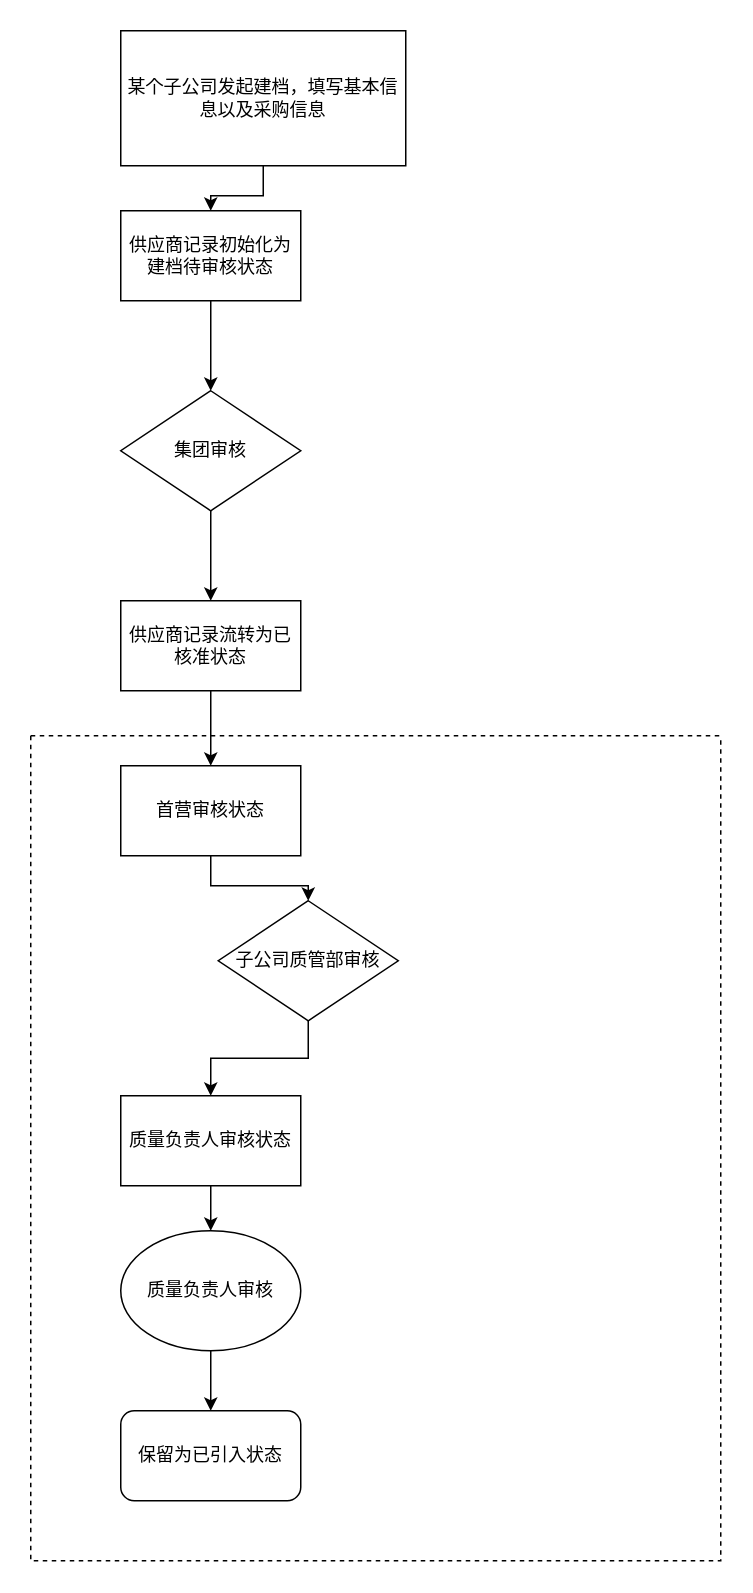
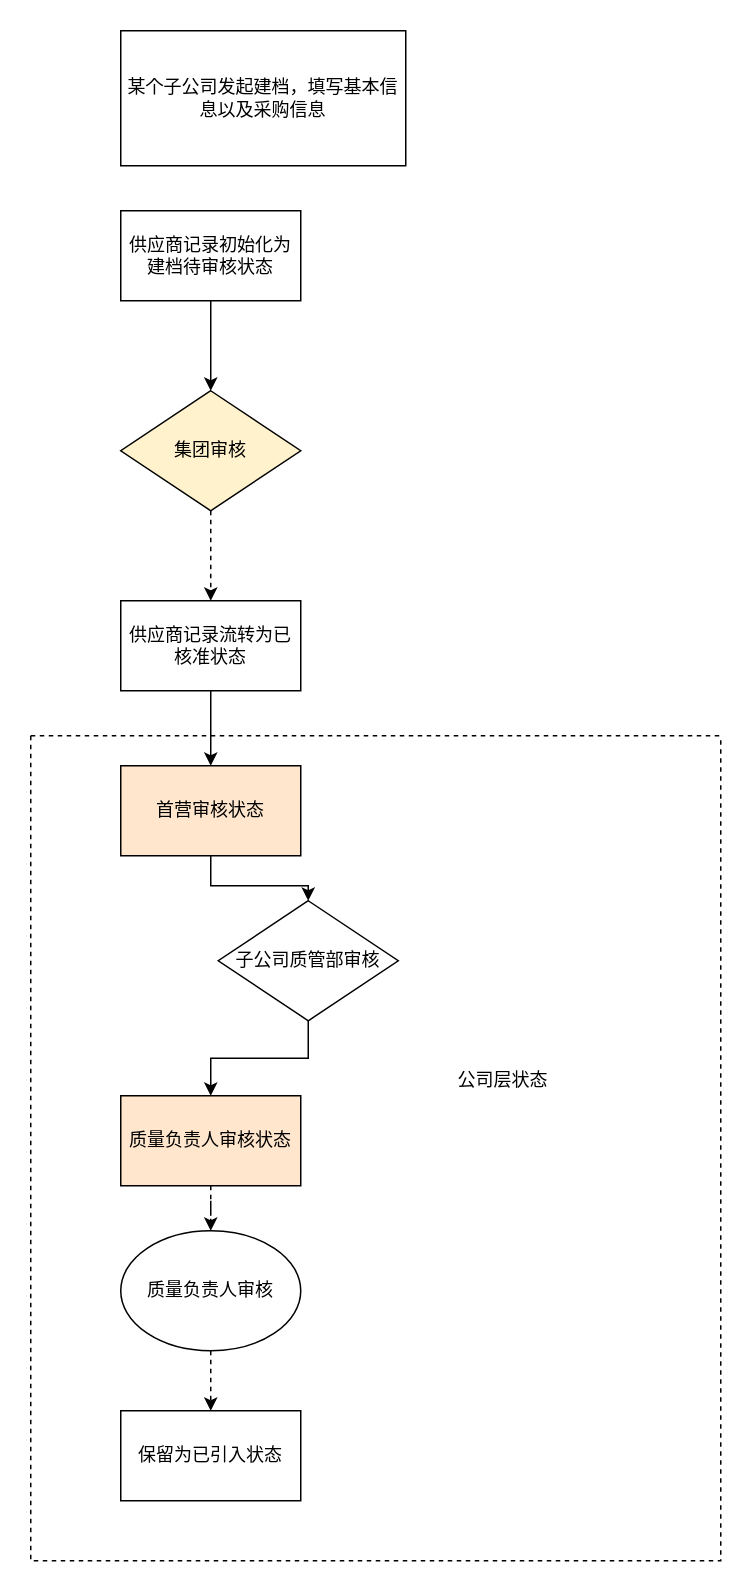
edge "某个子公司发起建档，填写基本信息以及采购信息" -> "供应商记录初始化为建档待审核状态": removed
node "集团审核": fillcolor #ffffff -> #fff2cc
edge "集团审核" -> "供应商记录流转为已核准状态": style solid -> dashed
node "首营审核状态": fillcolor #ffffff -> #ffe6cc
node "公司层状态": added
node "质量负责人审核状态": fillcolor #ffffff -> #ffe6cc
edge "质量负责人审核状态" -> "质量负责人审核": style solid -> dashed
edge "质量负责人审核" -> "保留为已引入状态": style solid -> dashed
node "保留为已引入状态": shape rounded rectangle -> rectangle
